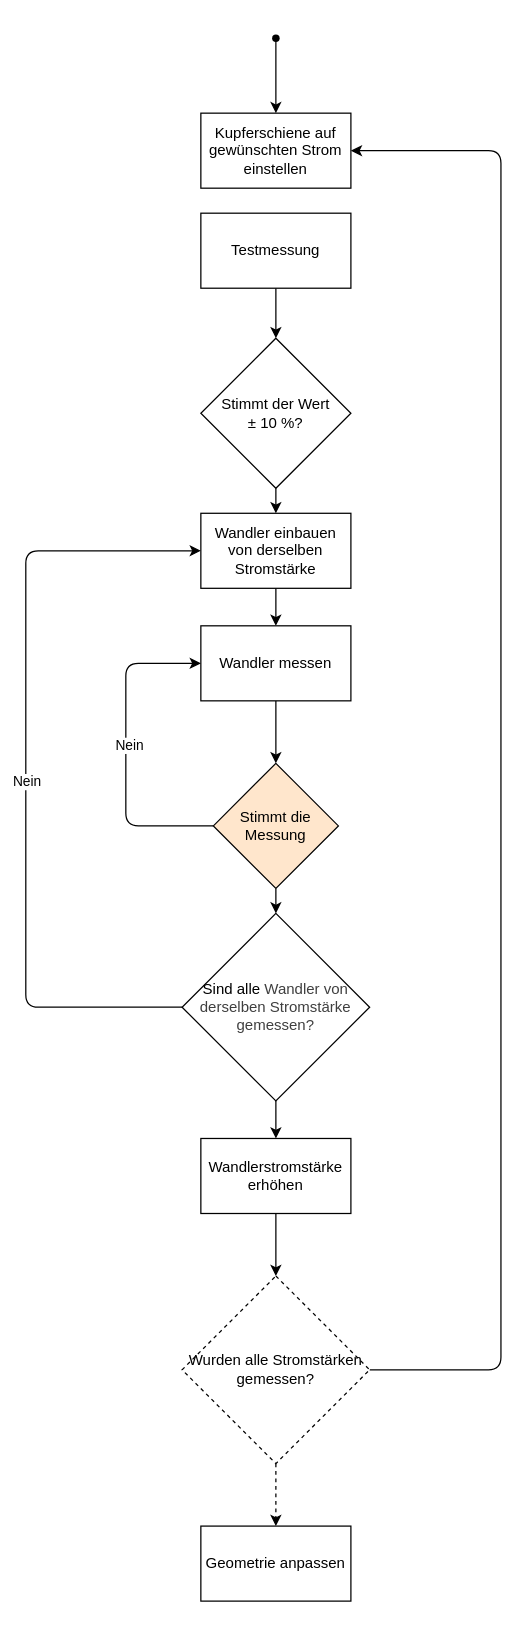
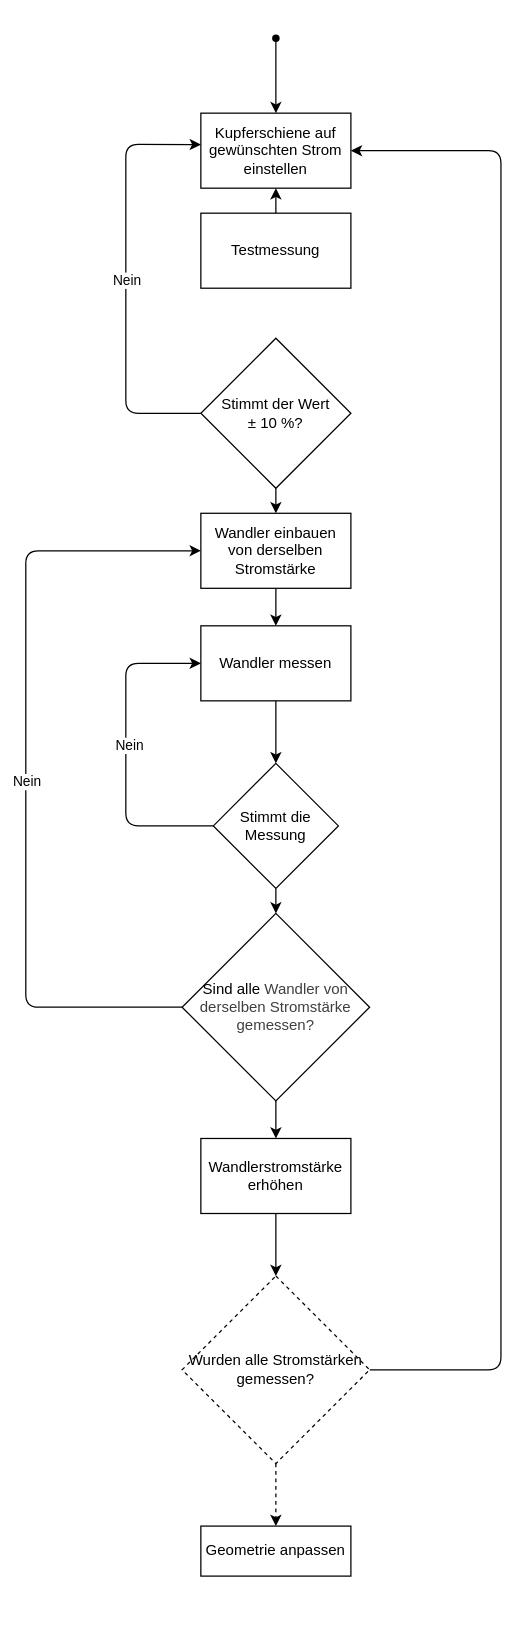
edge "Stimmt der Wert ± 10 %?" -> "Kupferschiene auf gewünschten Strom einstellen": added, label "Nein"
edge "Testmessung" -> "Stimmt der Wert ± 10 %?": now "Testmessung" -> "Kupferschiene auf gewünschten Strom einstellen"
node "Stimmt die Messung": fillcolor #ffe6cc -> #ffffff
node "Geometrie anpassen": size 150x75 -> 150x50
